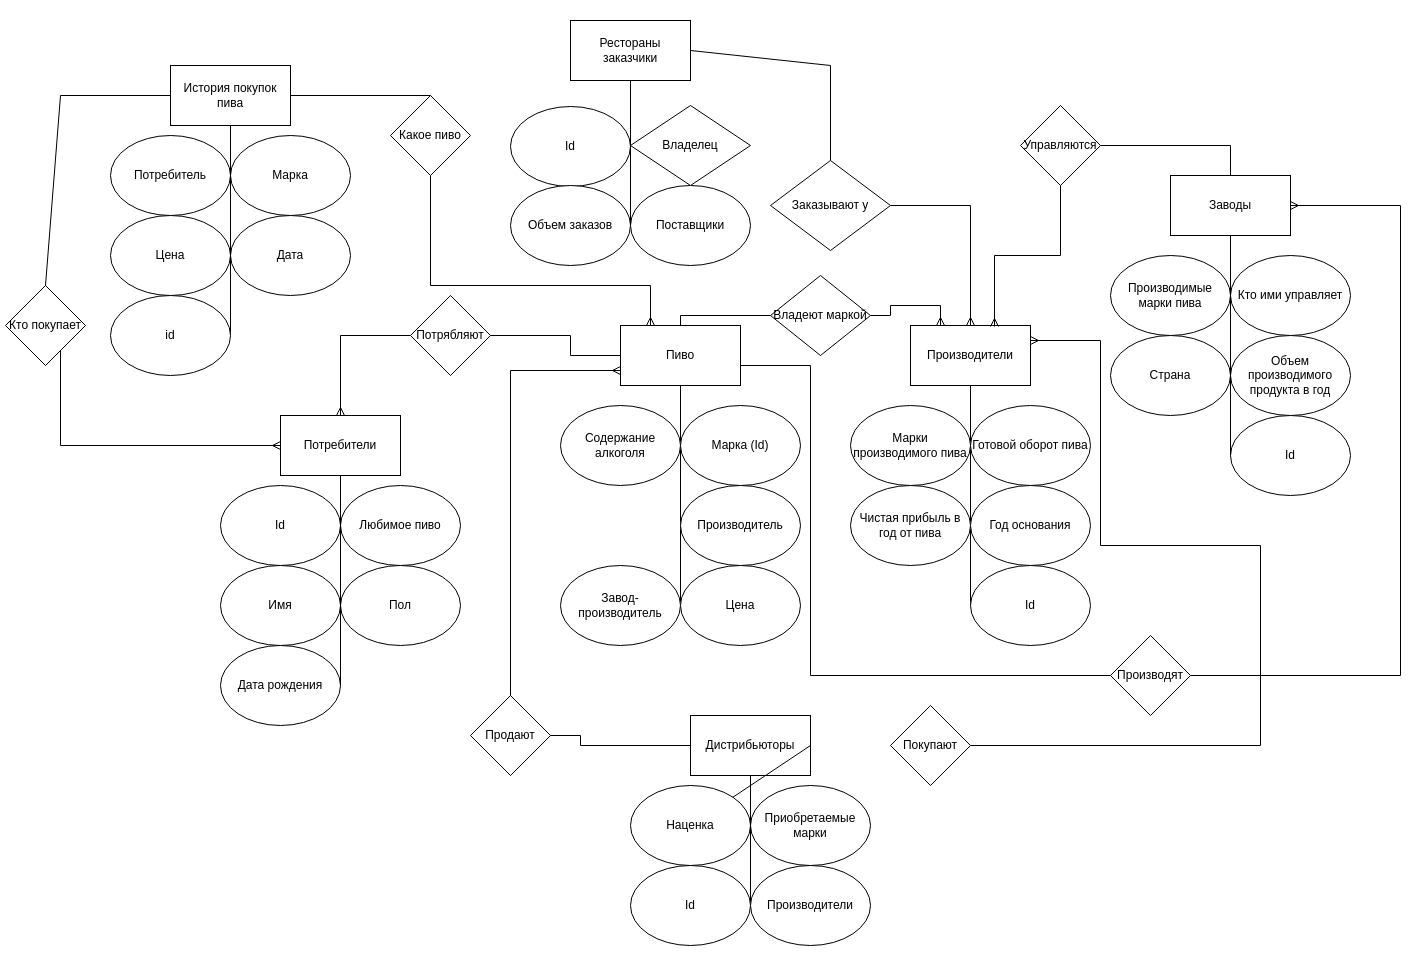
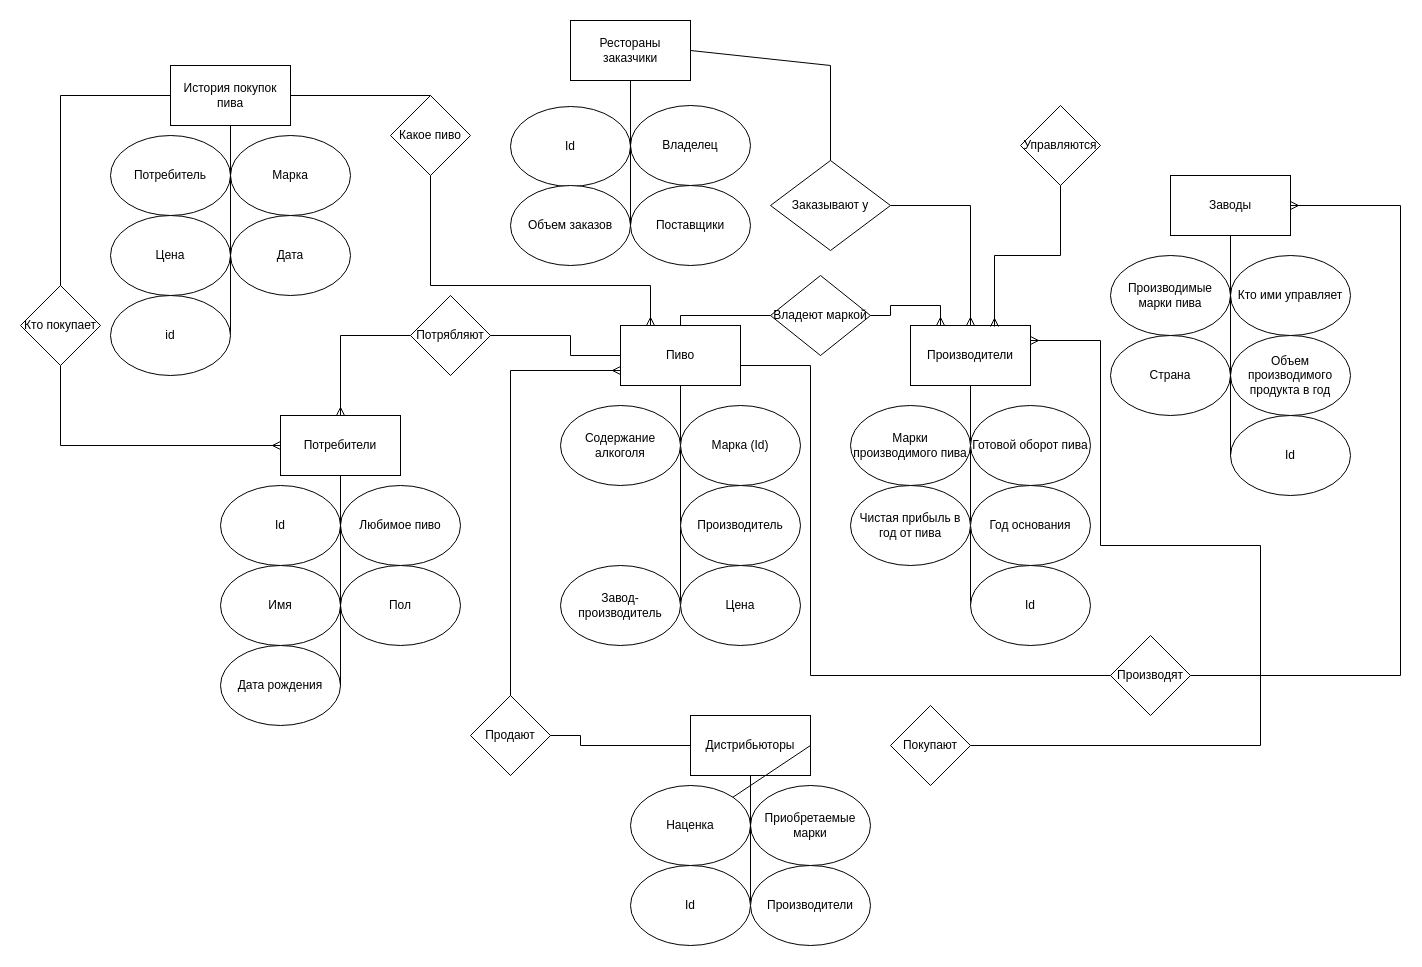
node "Владелец": shape diamond -> ellipse
edge "Управляются" -- "Заводы": removed
node "Кто покупает": moved (46, 326) -> (61, 326)
